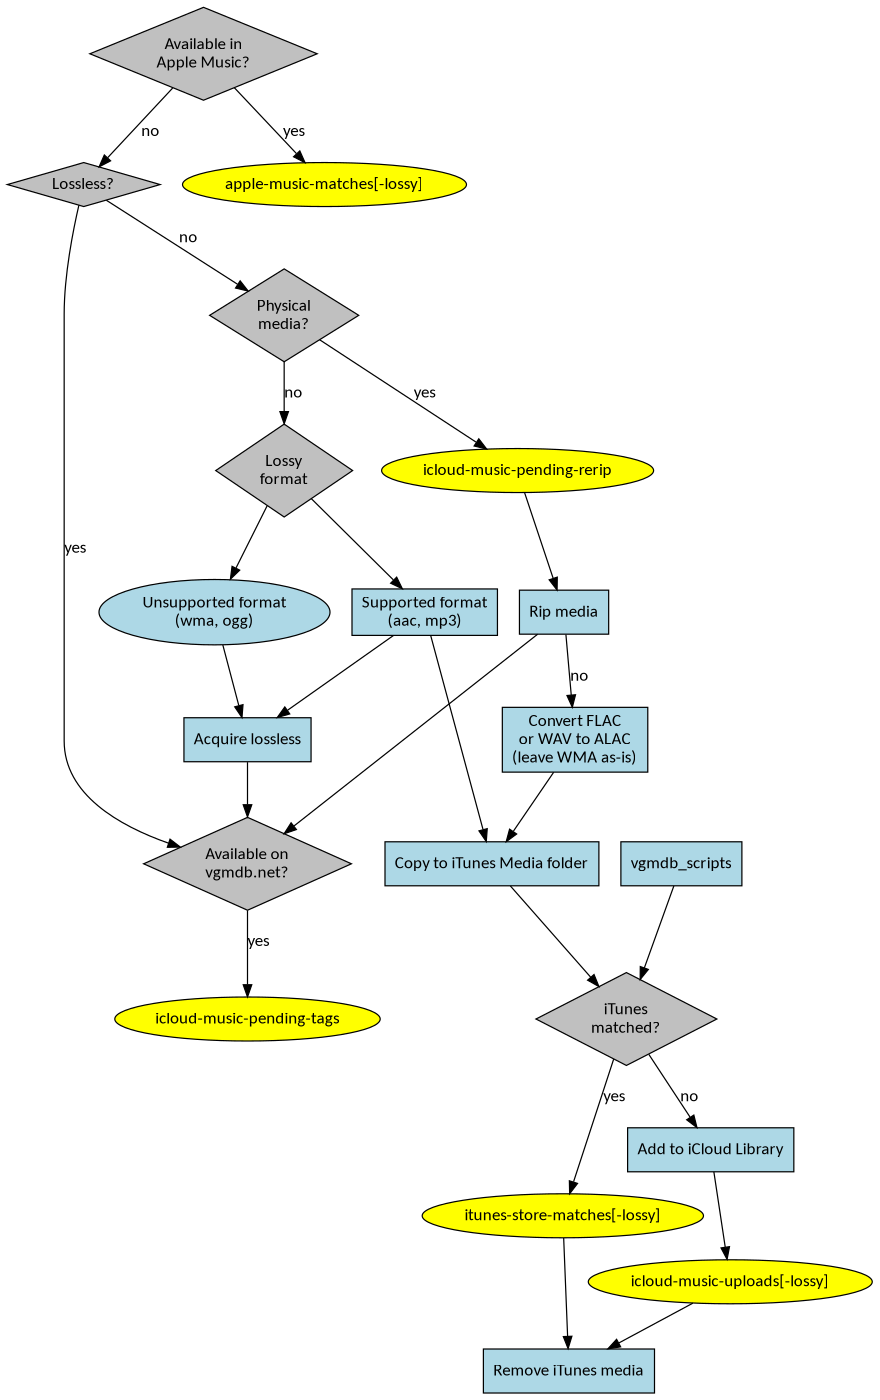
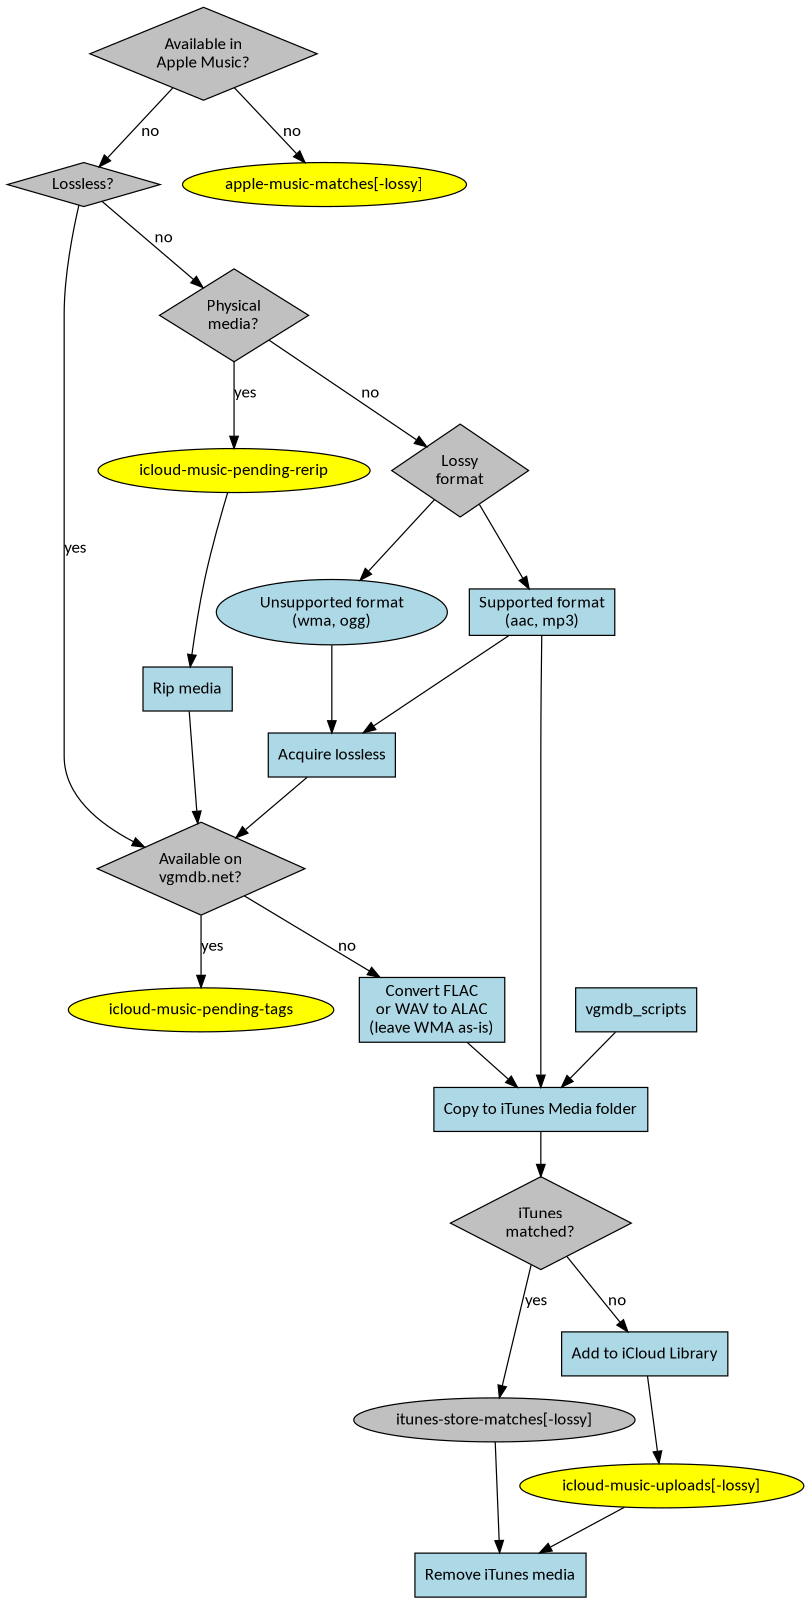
edge "Available in Apple Music?" -> "apple-music-matches[-lossy]": label "yes" -> "no"
edge "Rip media" -> "Convert FLAC or WAV to ALAC (leave WMA as-is)": now "Available on vgmdb.net?" -> "Convert FLAC or WAV to ALAC (leave WMA as-is)"
edge "vgmdb_scripts" -> "iTunes matched?": now "vgmdb_scripts" -> "Copy to iTunes Media folder"
node "itunes-store-matches[-lossy]": fillcolor yellow -> gray
